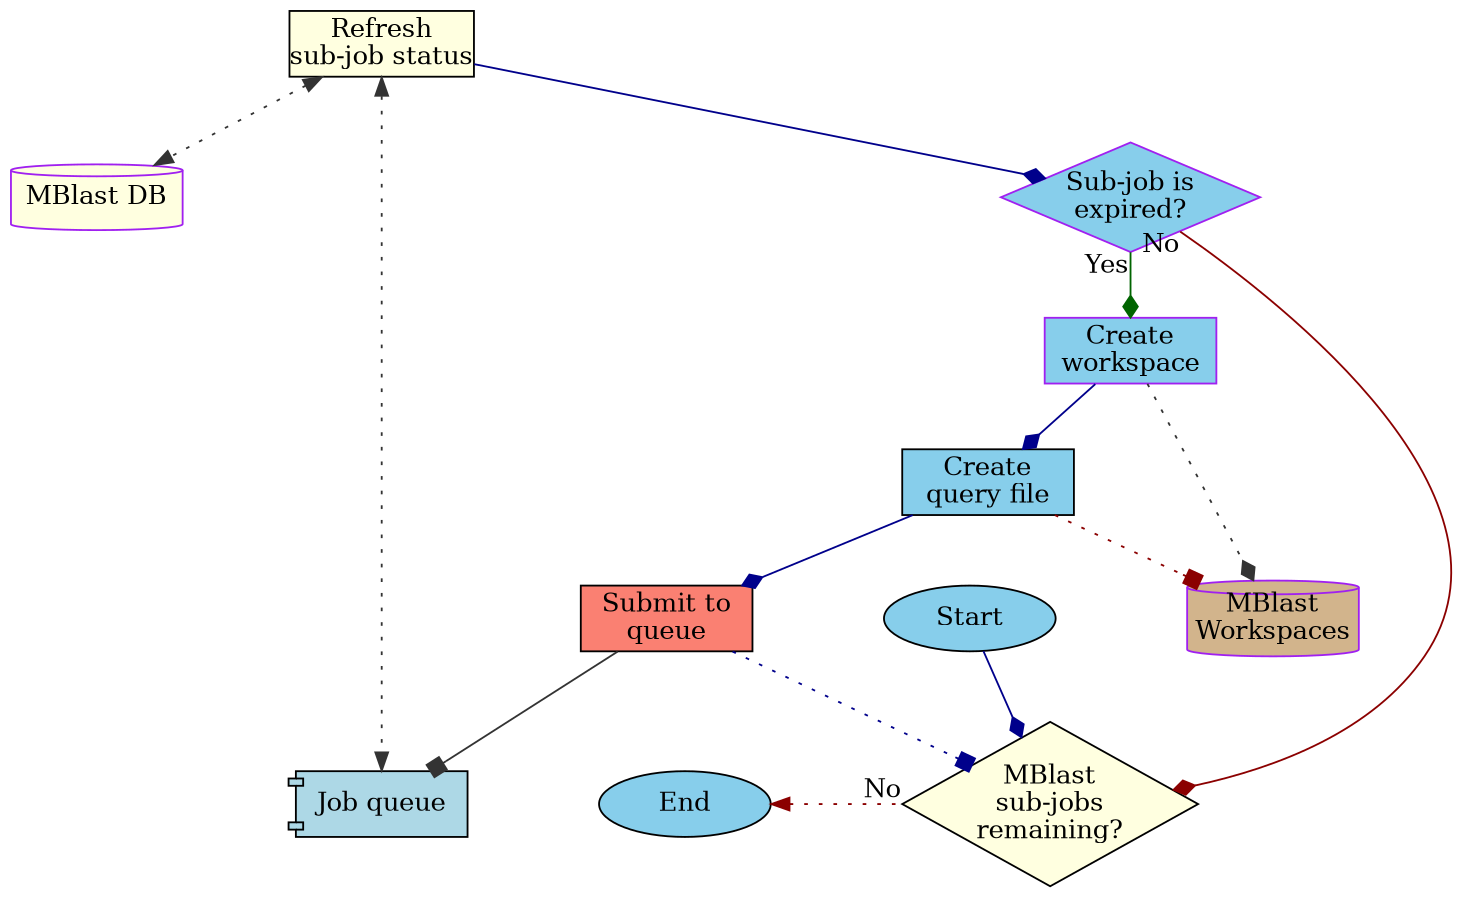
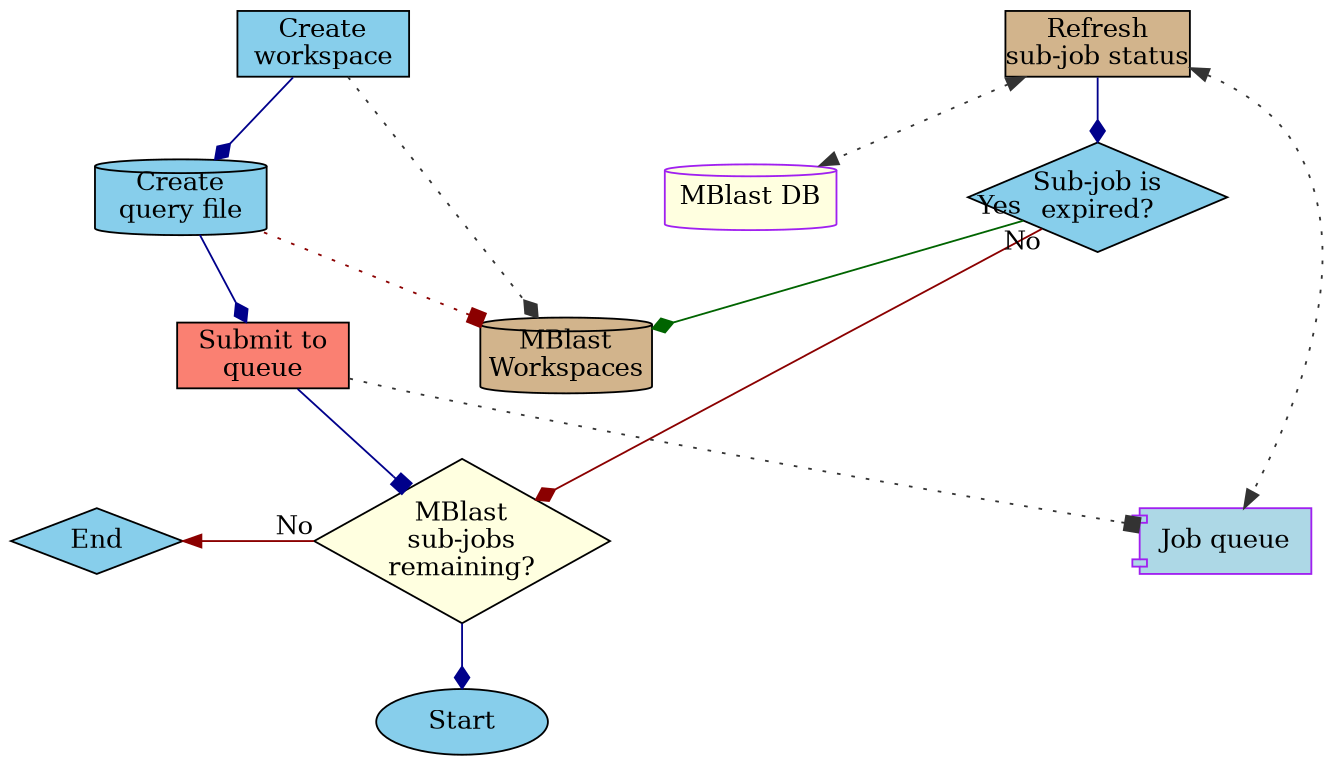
node "Refresh sub-job status": fillcolor lightyellow -> tan
node "Sub-job is expired?": color purple -> black
edge "Sub-job is expired?" -> "Create workspace": now "Sub-job is expired?" -> "MBlast Workspaces"
node "Create workspace": color purple -> black
node "Create query file": shape box -> cylinder
node "MBlast Workspaces": color purple -> black
edge "Start" -> "MBlast sub-jobs remaining?": reversed
edge "Submit to queue" -> "MBlast sub-jobs remaining?": style dotted -> solid
edge "Submit to queue" -> "Job queue": style solid -> dotted
node "Job queue": color black -> purple
node "End": shape ellipse -> diamond
edge "MBlast sub-jobs remaining?" -> "End": style dotted -> solid
